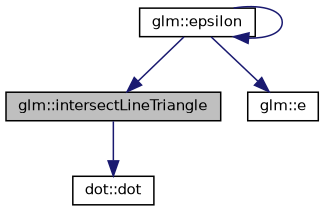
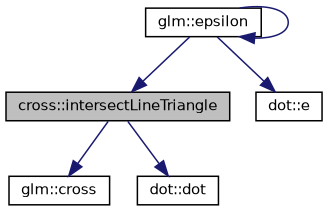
node "glm::intersectLineTriangle": label "glm::intersectLineTriangle" -> "cross::intersectLineTriangle"
node "glm::e": label "glm::e" -> "dot::e"
node "glm::cross": added
